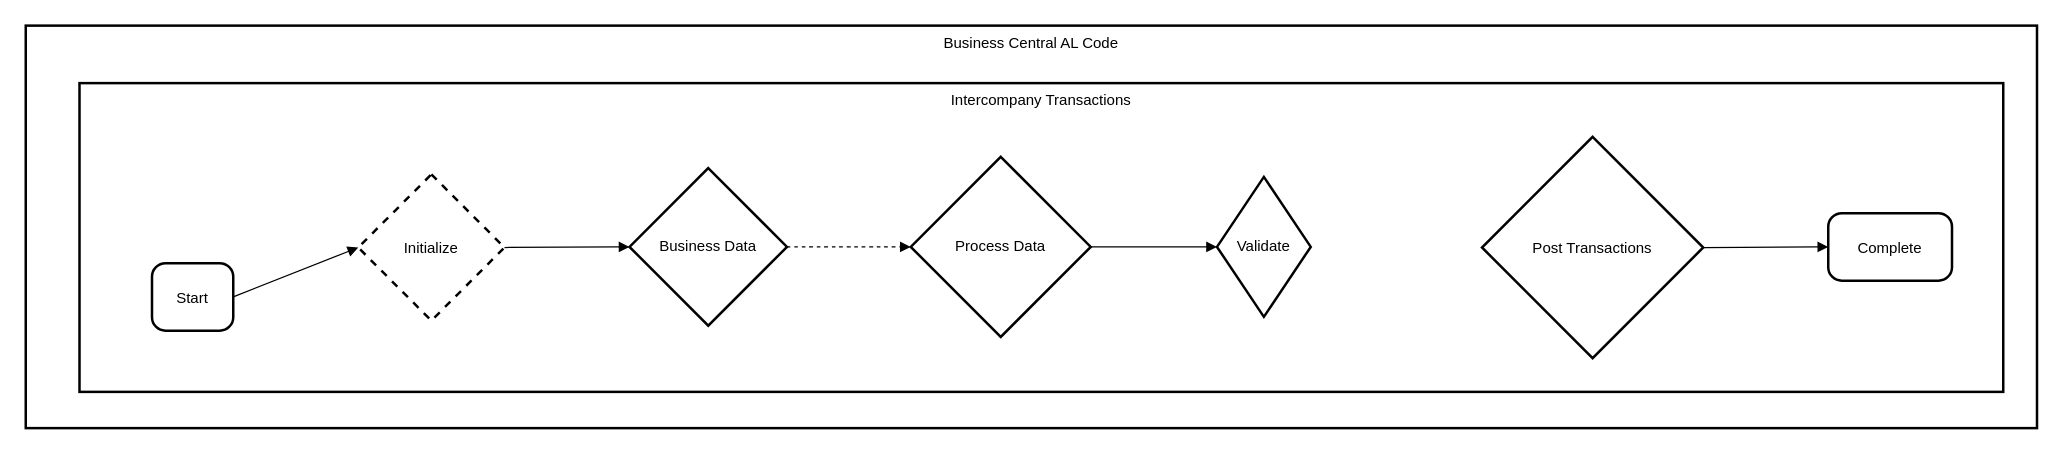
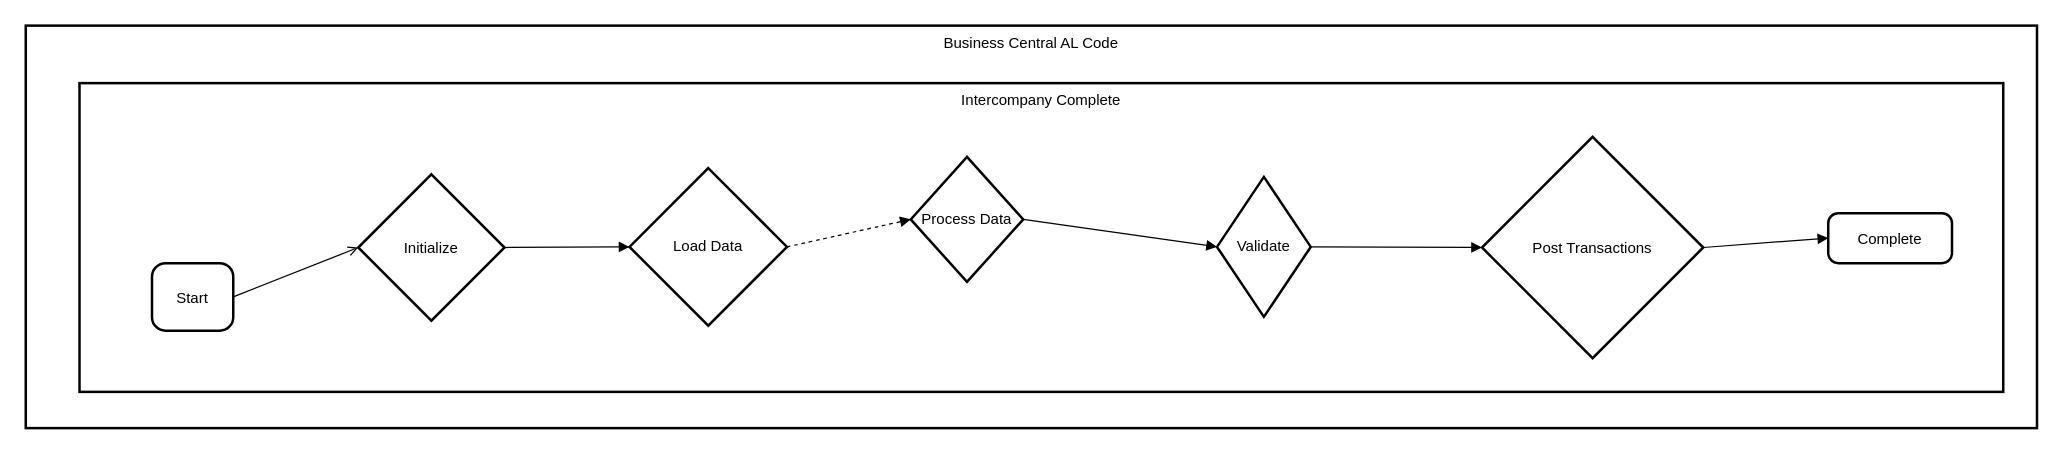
node "Intercompany Transactions": label "Intercompany Transactions" -> "Intercompany Complete"
node "Business Data": label "Business Data" -> "Load Data"
node "Process Data": size 180x180 -> 113x125
edge "Validate" -> "Post Transactions": added
node "Complete": size 124x68 -> 124x50
node "Initialize": style dashed -> solid
edge "Start" -> "Initialize": arrowhead block -> open
